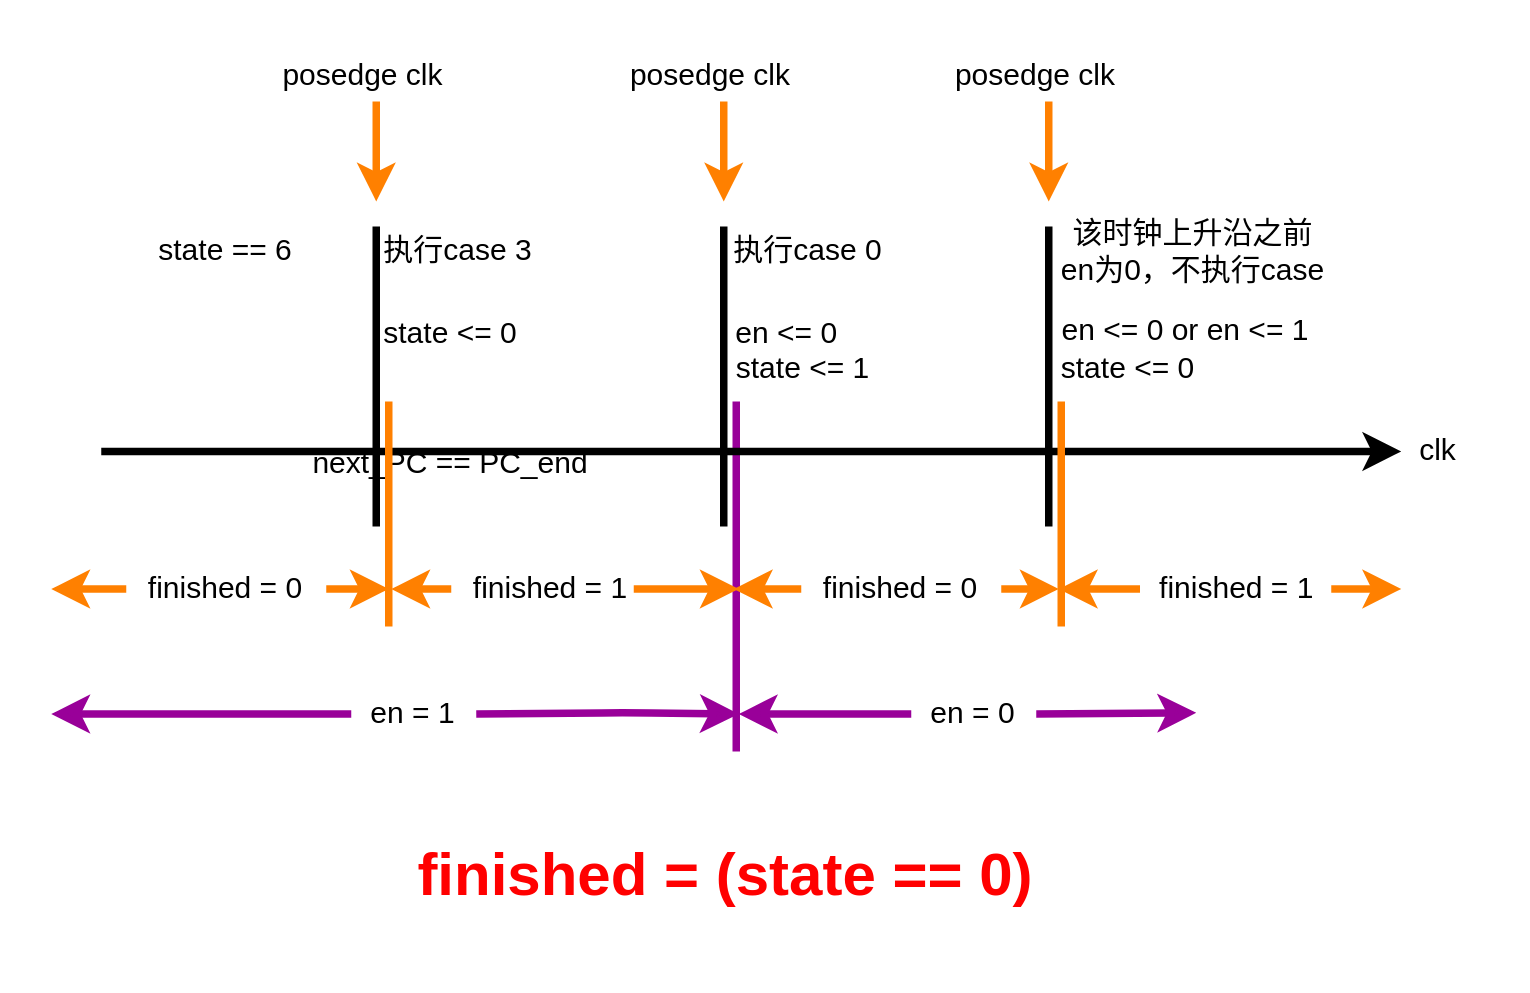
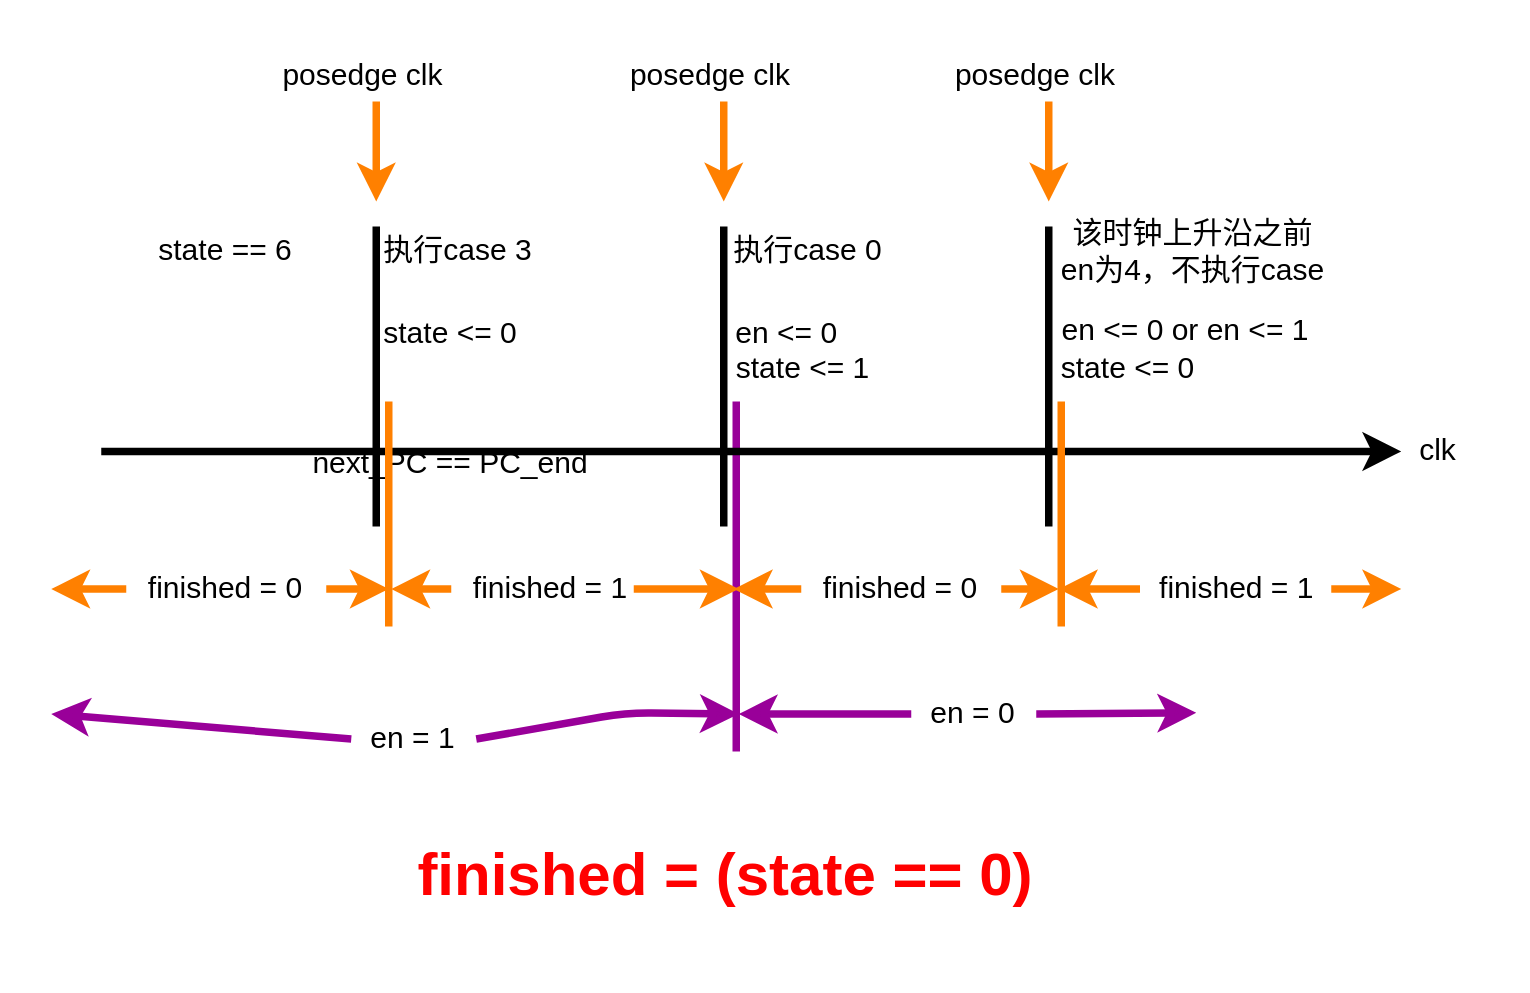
node "该时钟上升沿之前en为0，不执行case": label "该时钟上升沿之前en为0，不执行case" -> "该时钟上升沿之前en为4，不执行case"
node "en = 1": moved (414, 714) -> (414, 739)
